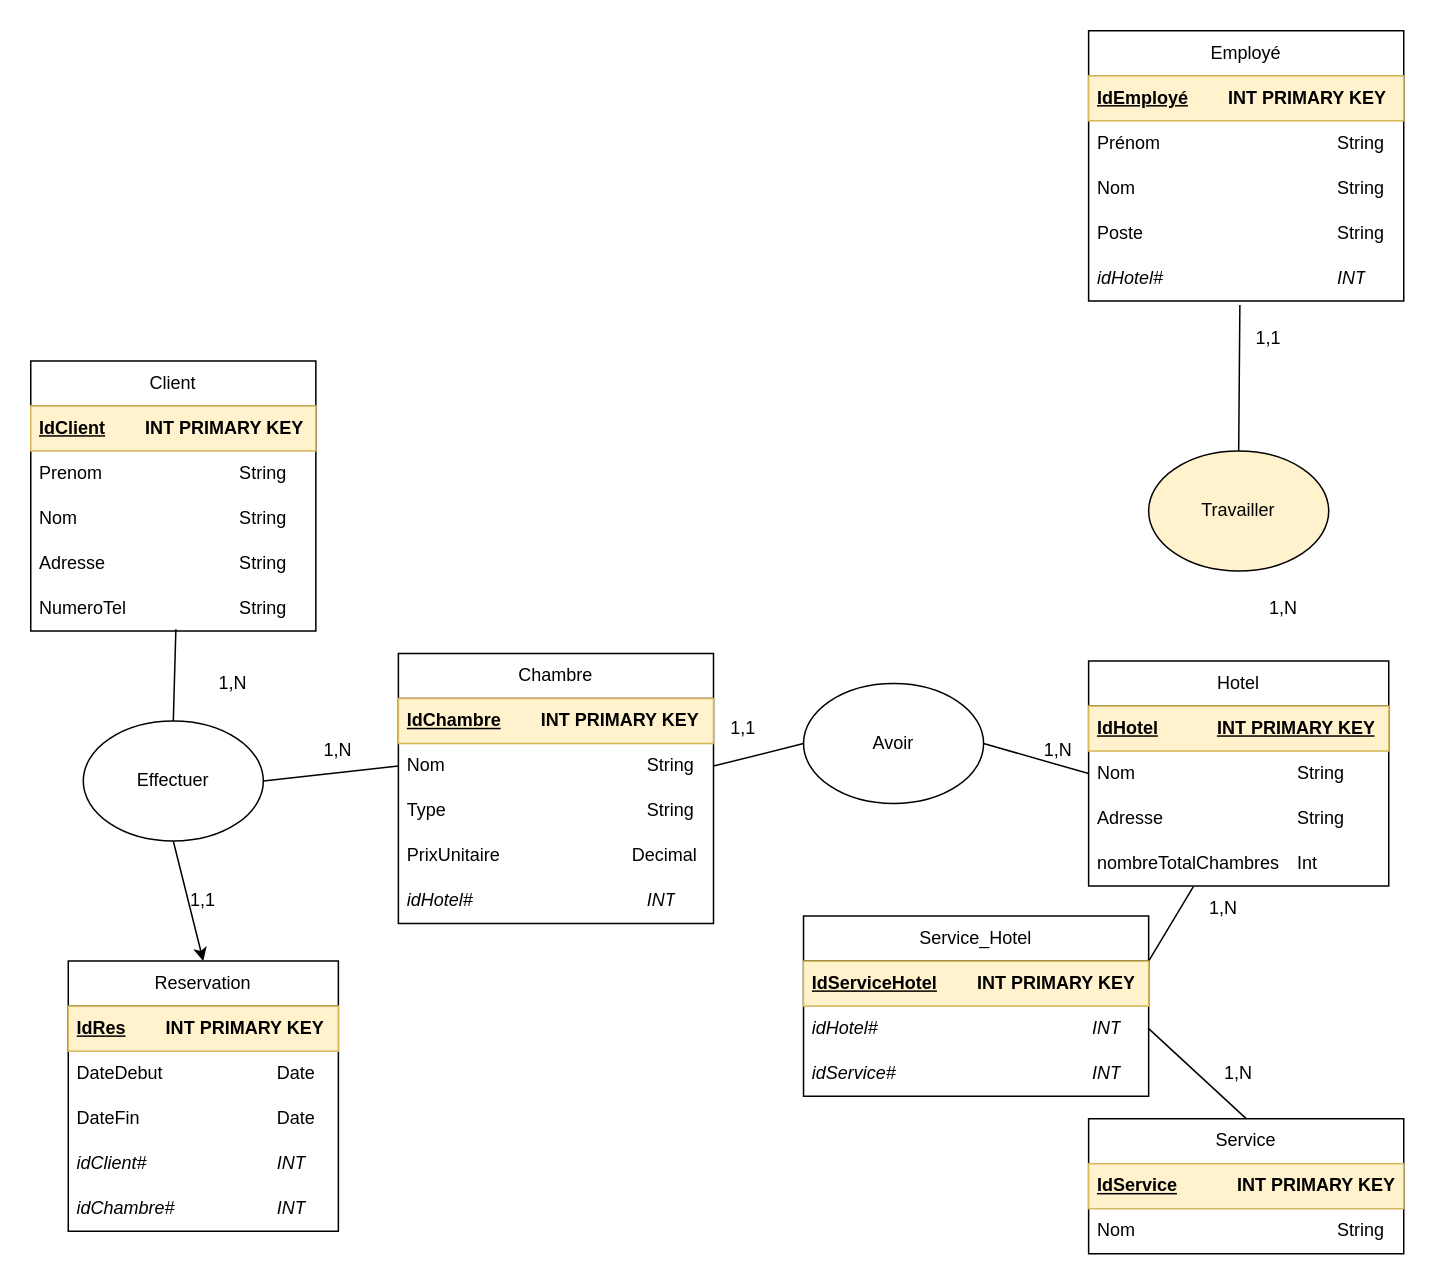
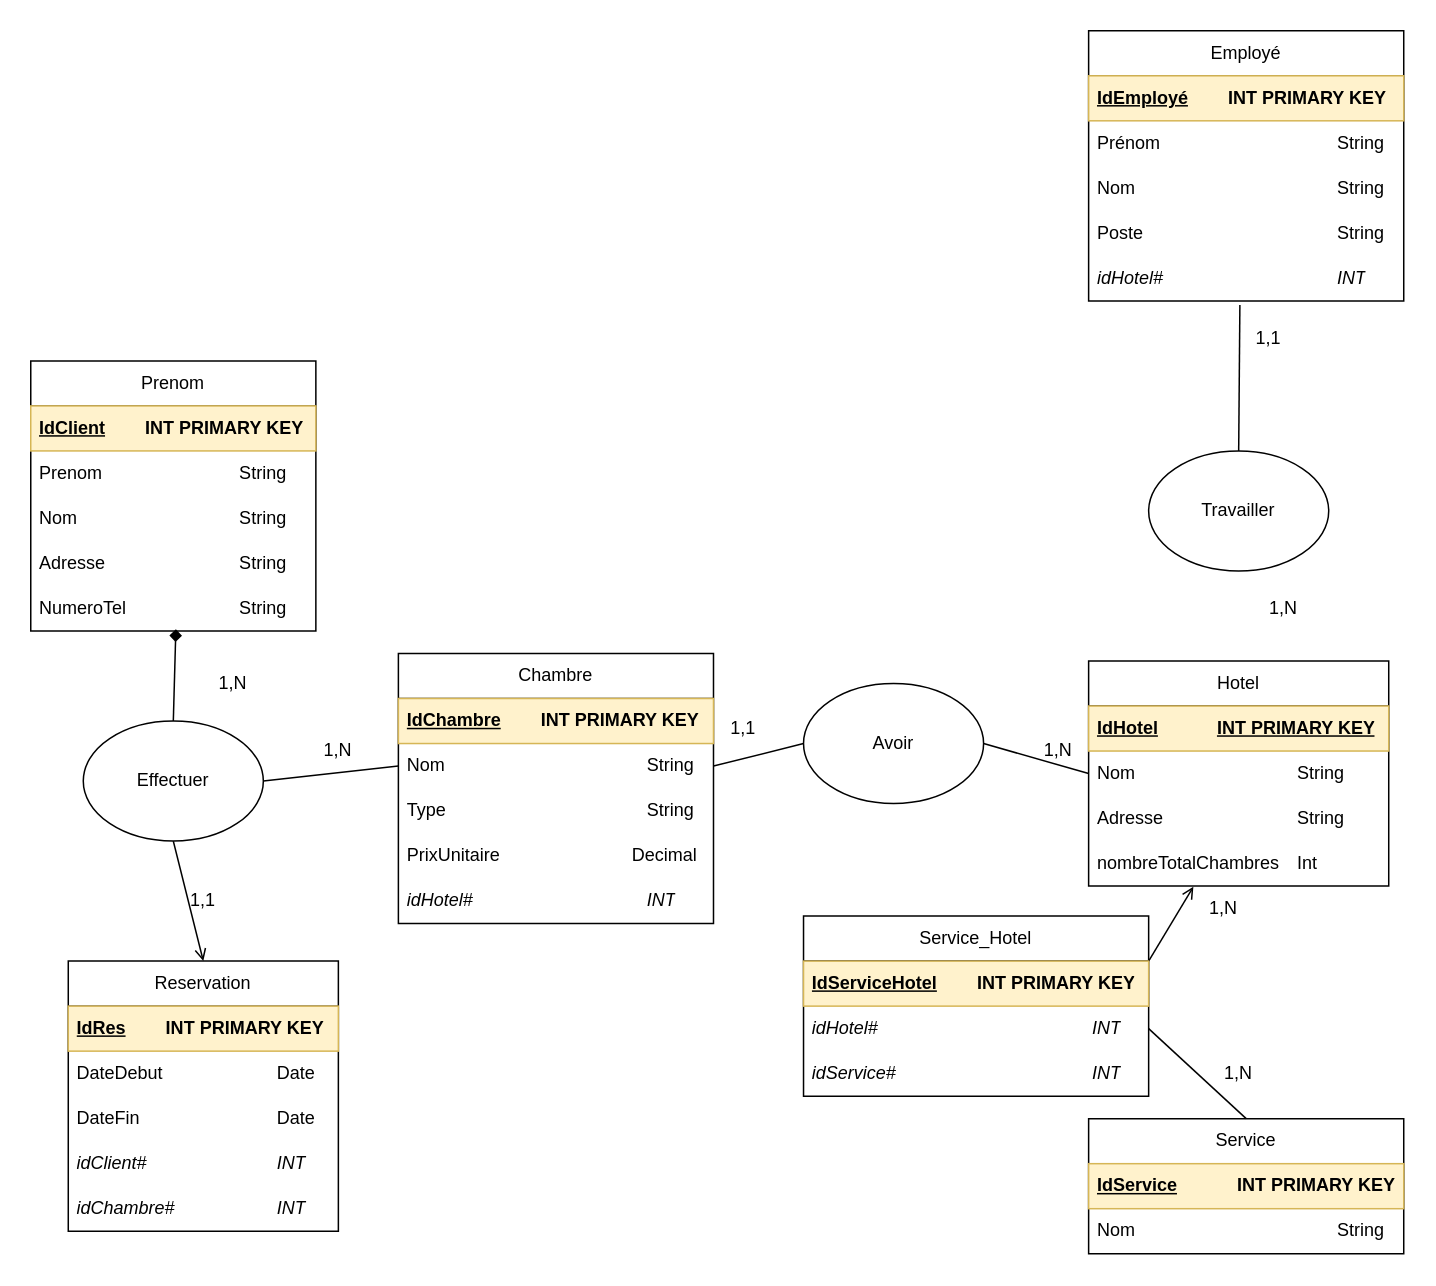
node "Client": label "Client" -> "Prenom"
node "Travailler": fillcolor #fff2cc -> #ffffff
edge "NumeroTel String" -- "Effectuer": arrowhead none -> diamond
edge "nombreTotalChambres Int" -- "Service_Hotel": arrowhead none -> open
edge "Effectuer" -> "Reservation": arrowhead classic -> open
